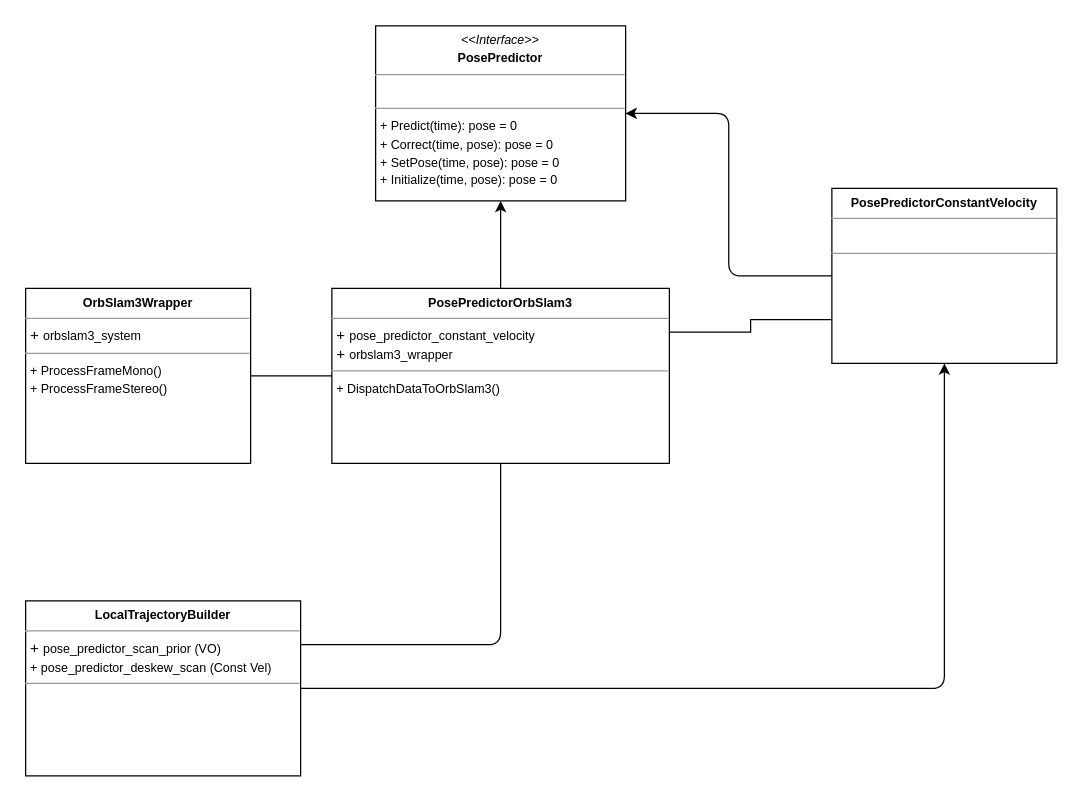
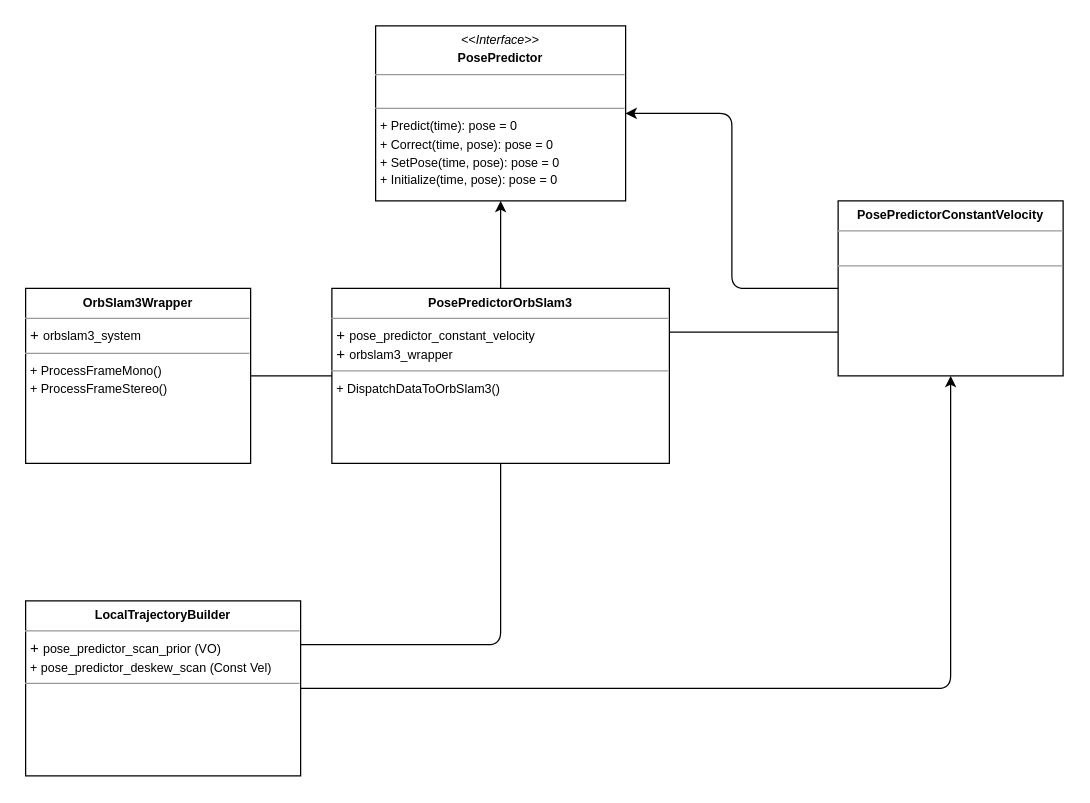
node "PosePredictorConstantVelocity": moved (944, 276) -> (951, 288)
